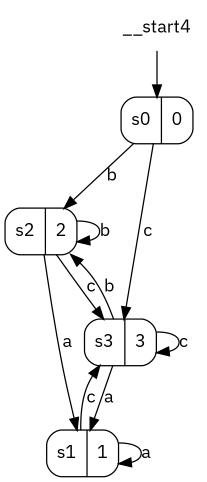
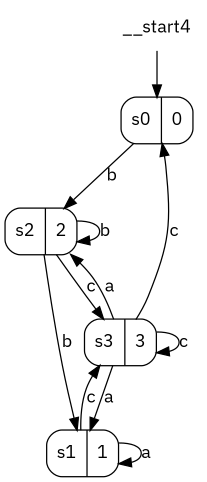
edge "s0" -> "s3": reversed
edge "s3" -> "s2": label "b" -> "a"
edge "s2" -> "s1": label "a" -> "b"
